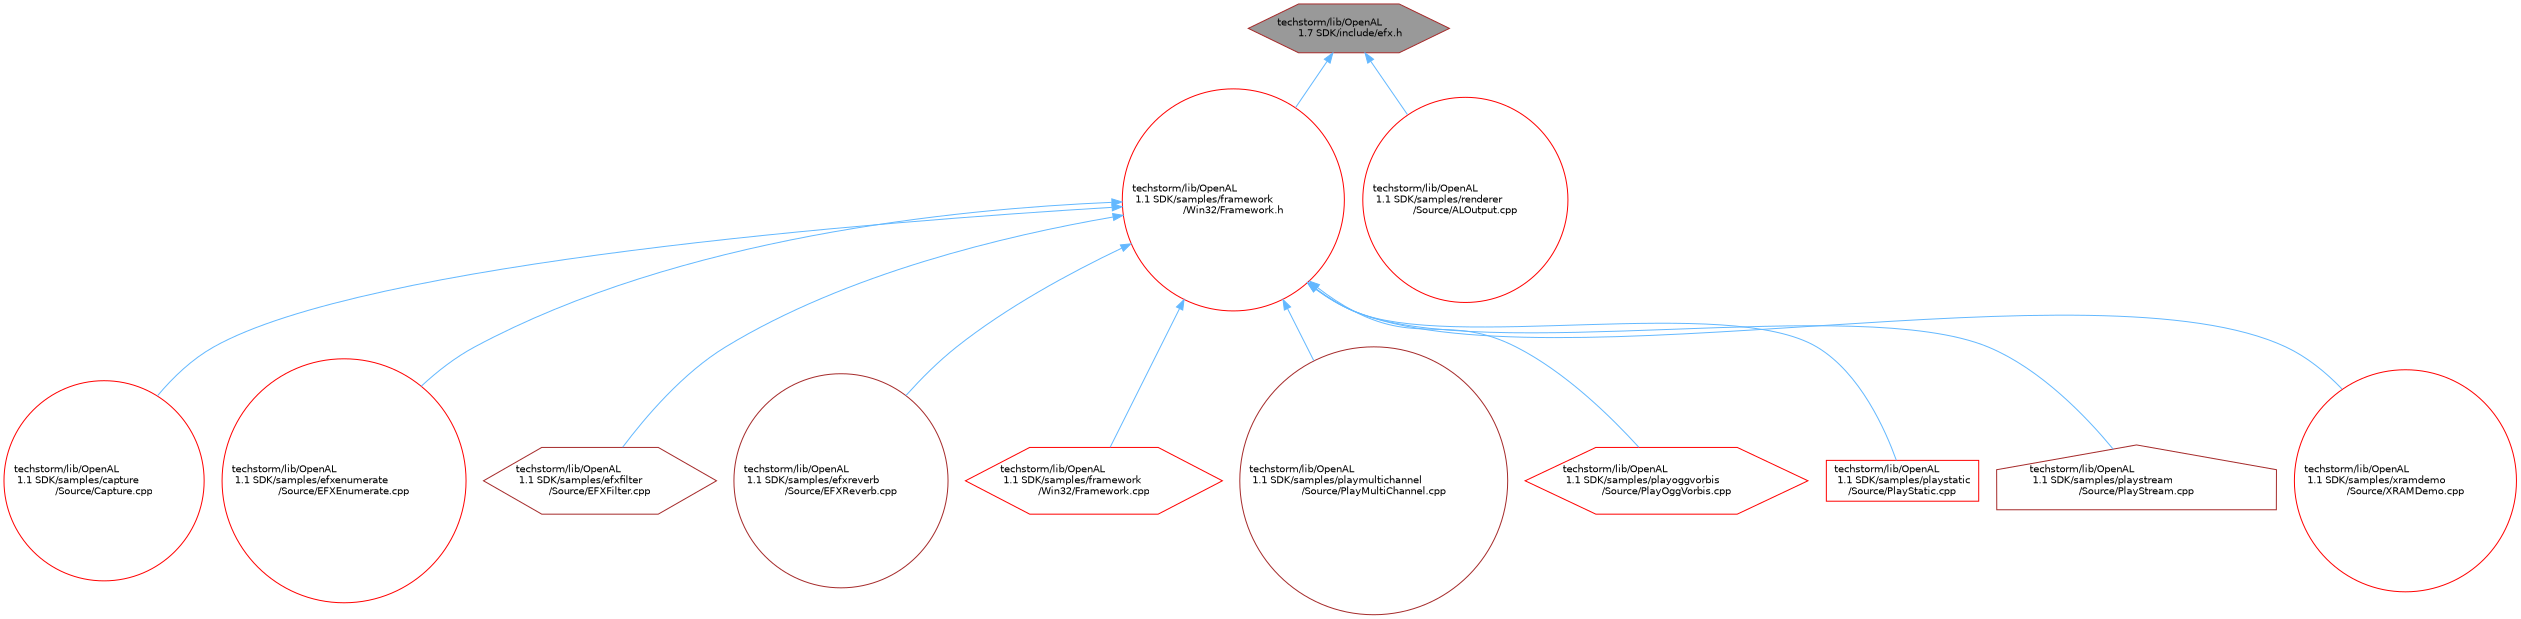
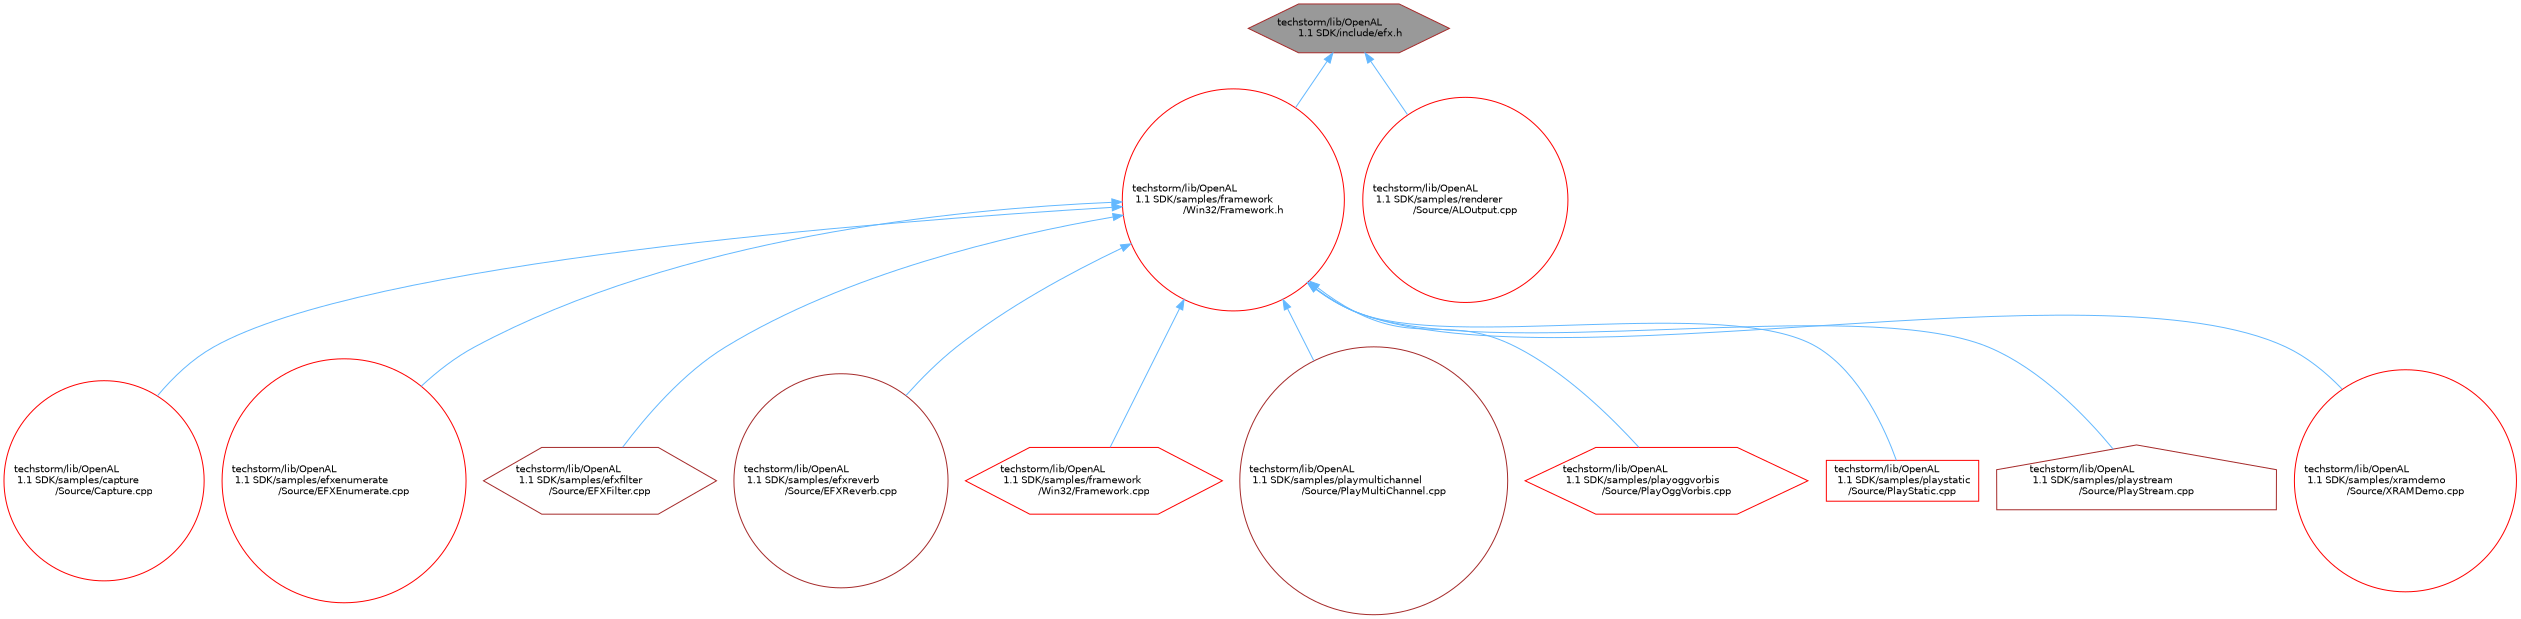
node "techstorm/lib/OpenAL 1.7 SDK/include/efx.h": label "techstorm/lib/OpenAL 1.7 SDK/include/efx.h" -> "techstorm/lib/OpenAL 1.1 SDK/include/efx.h"
